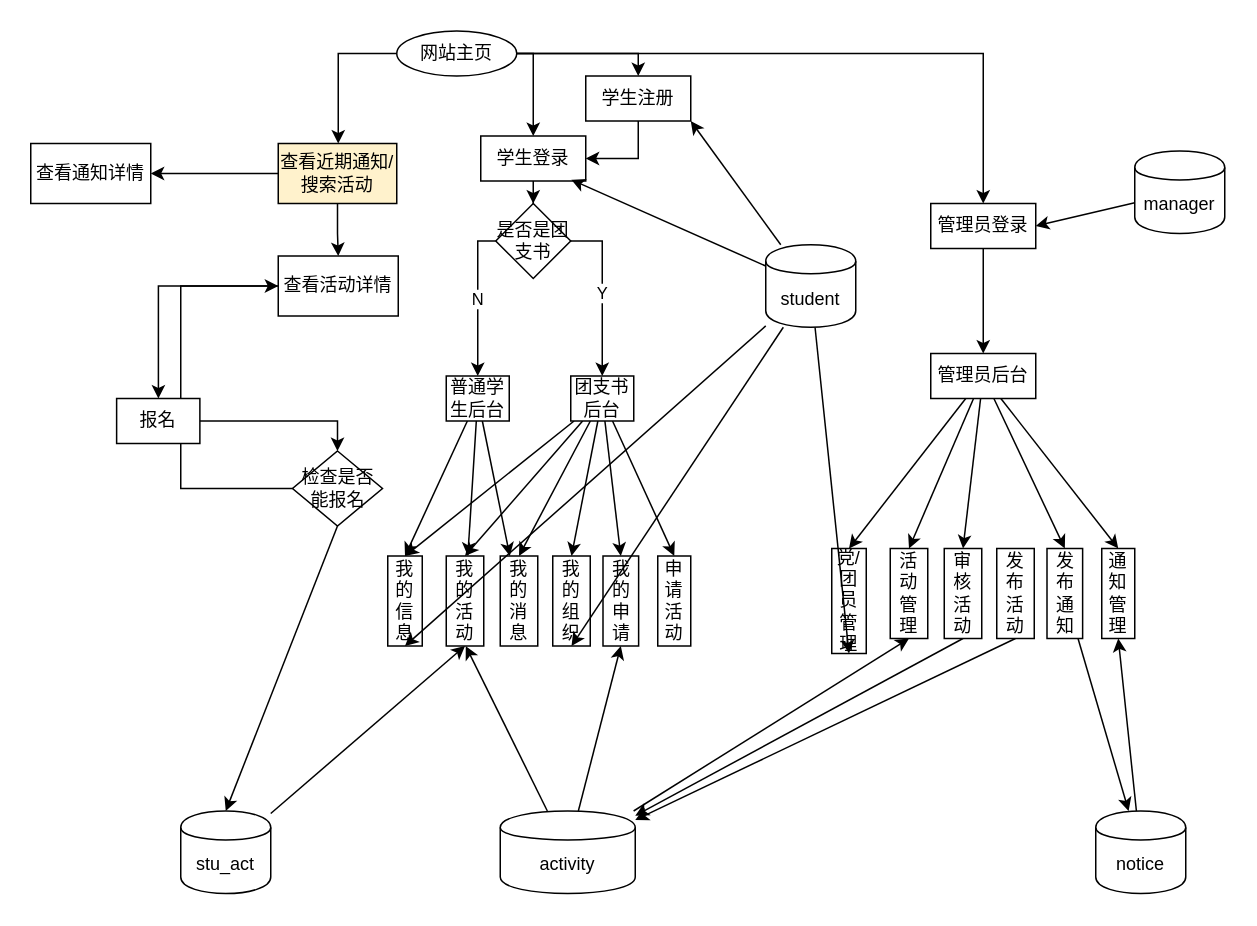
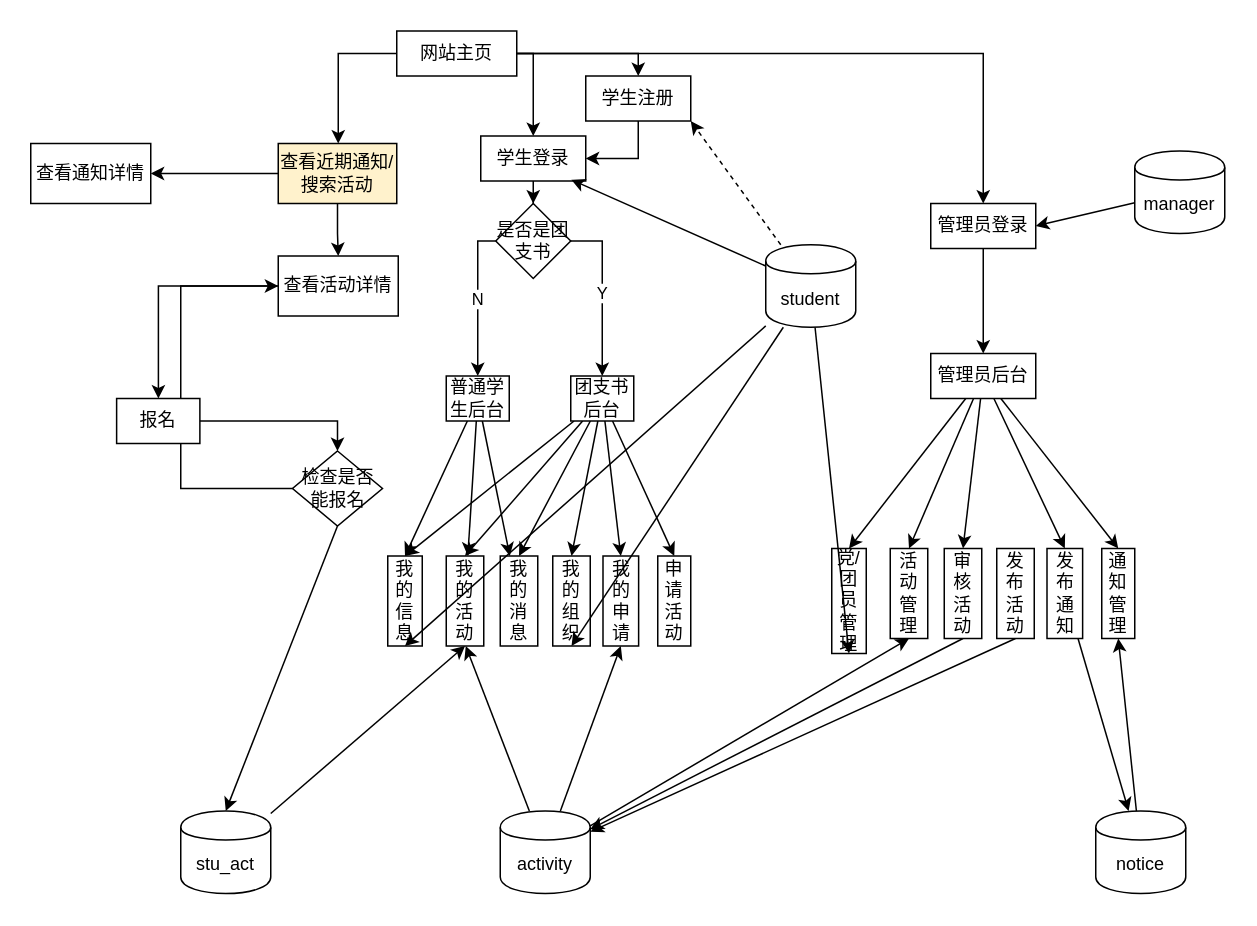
node "网站主页": shape ellipse -> rectangle
edge "student" -> "学生注册": style solid -> dashed
node "activity": size 135x83 -> 90x83
